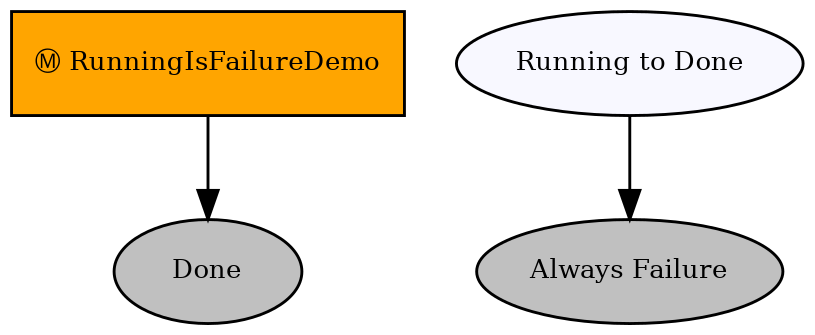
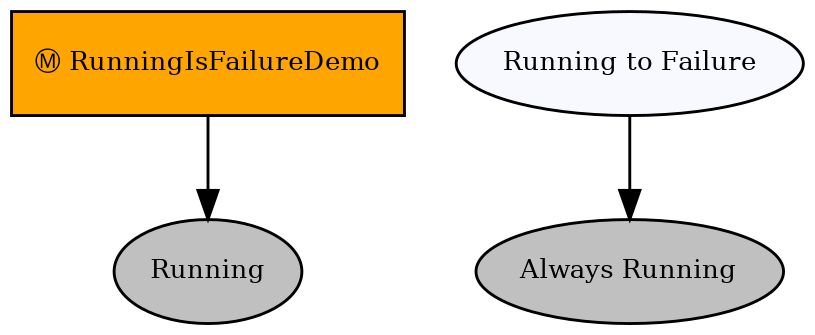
node "Running to Done": label "Running to Done" -> "Running to Failure"
node "Done": label "Done" -> "Running"
node "Always Failure": label "Always Failure" -> "Always Running"
